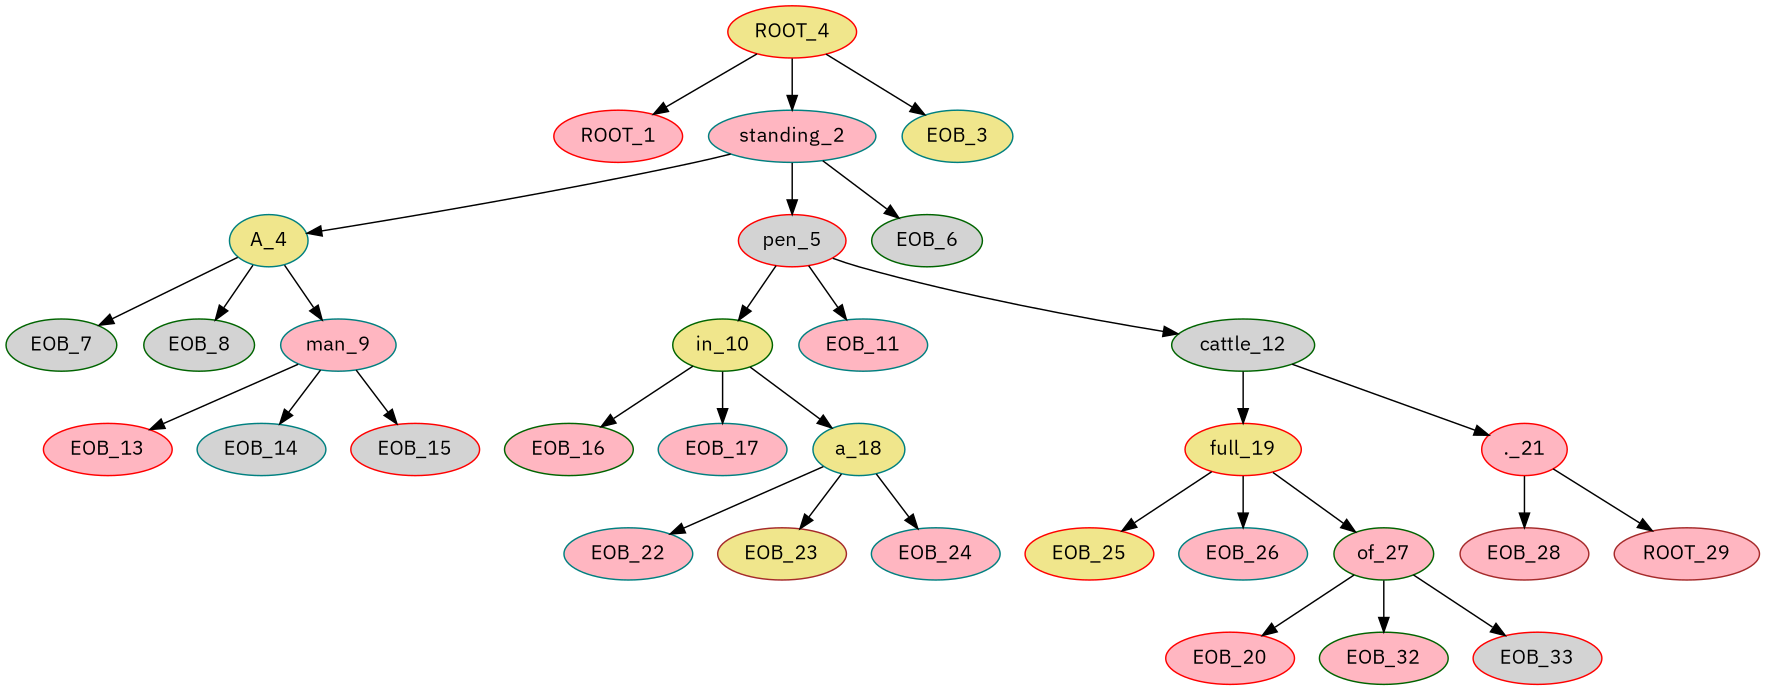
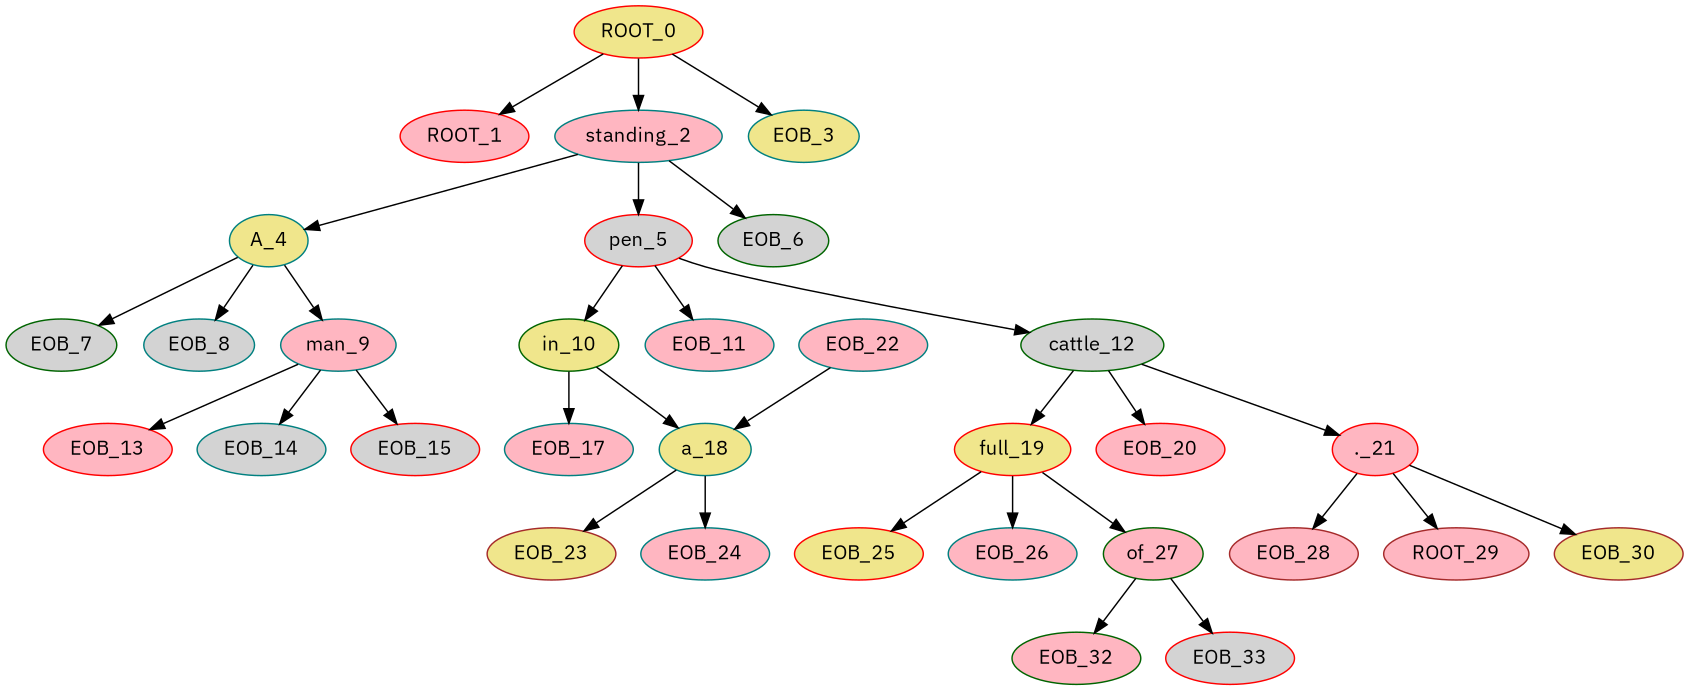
node "ROOT_4": label "ROOT_4" -> "ROOT_0"
node "EOB_8": color darkgreen -> teal
node "EOB_16": removed
edge "a_18" -> "EOB_22": reversed
node "EOB_30": added
edge "of_27" -> "EOB_20": now "cattle_12" -> "EOB_20"
